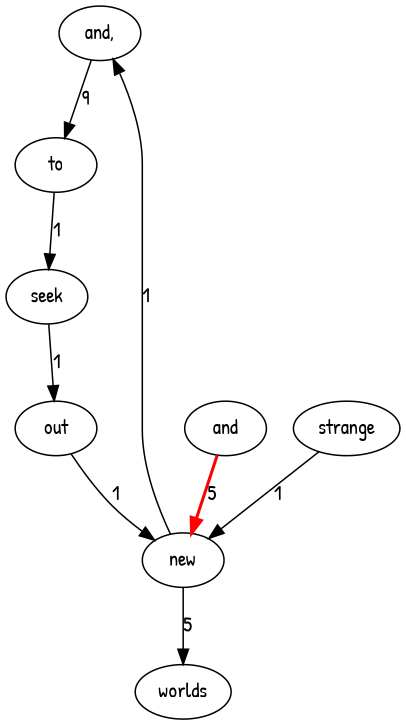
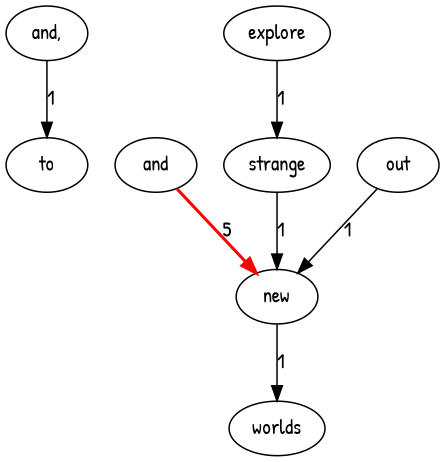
node "explore": added
edge "and," -> "to": label "9" -> "1"
node "seek": removed
edge "new" -> "and,": removed, label "1"
edge "new" -> "worlds": label "5" -> "1"
